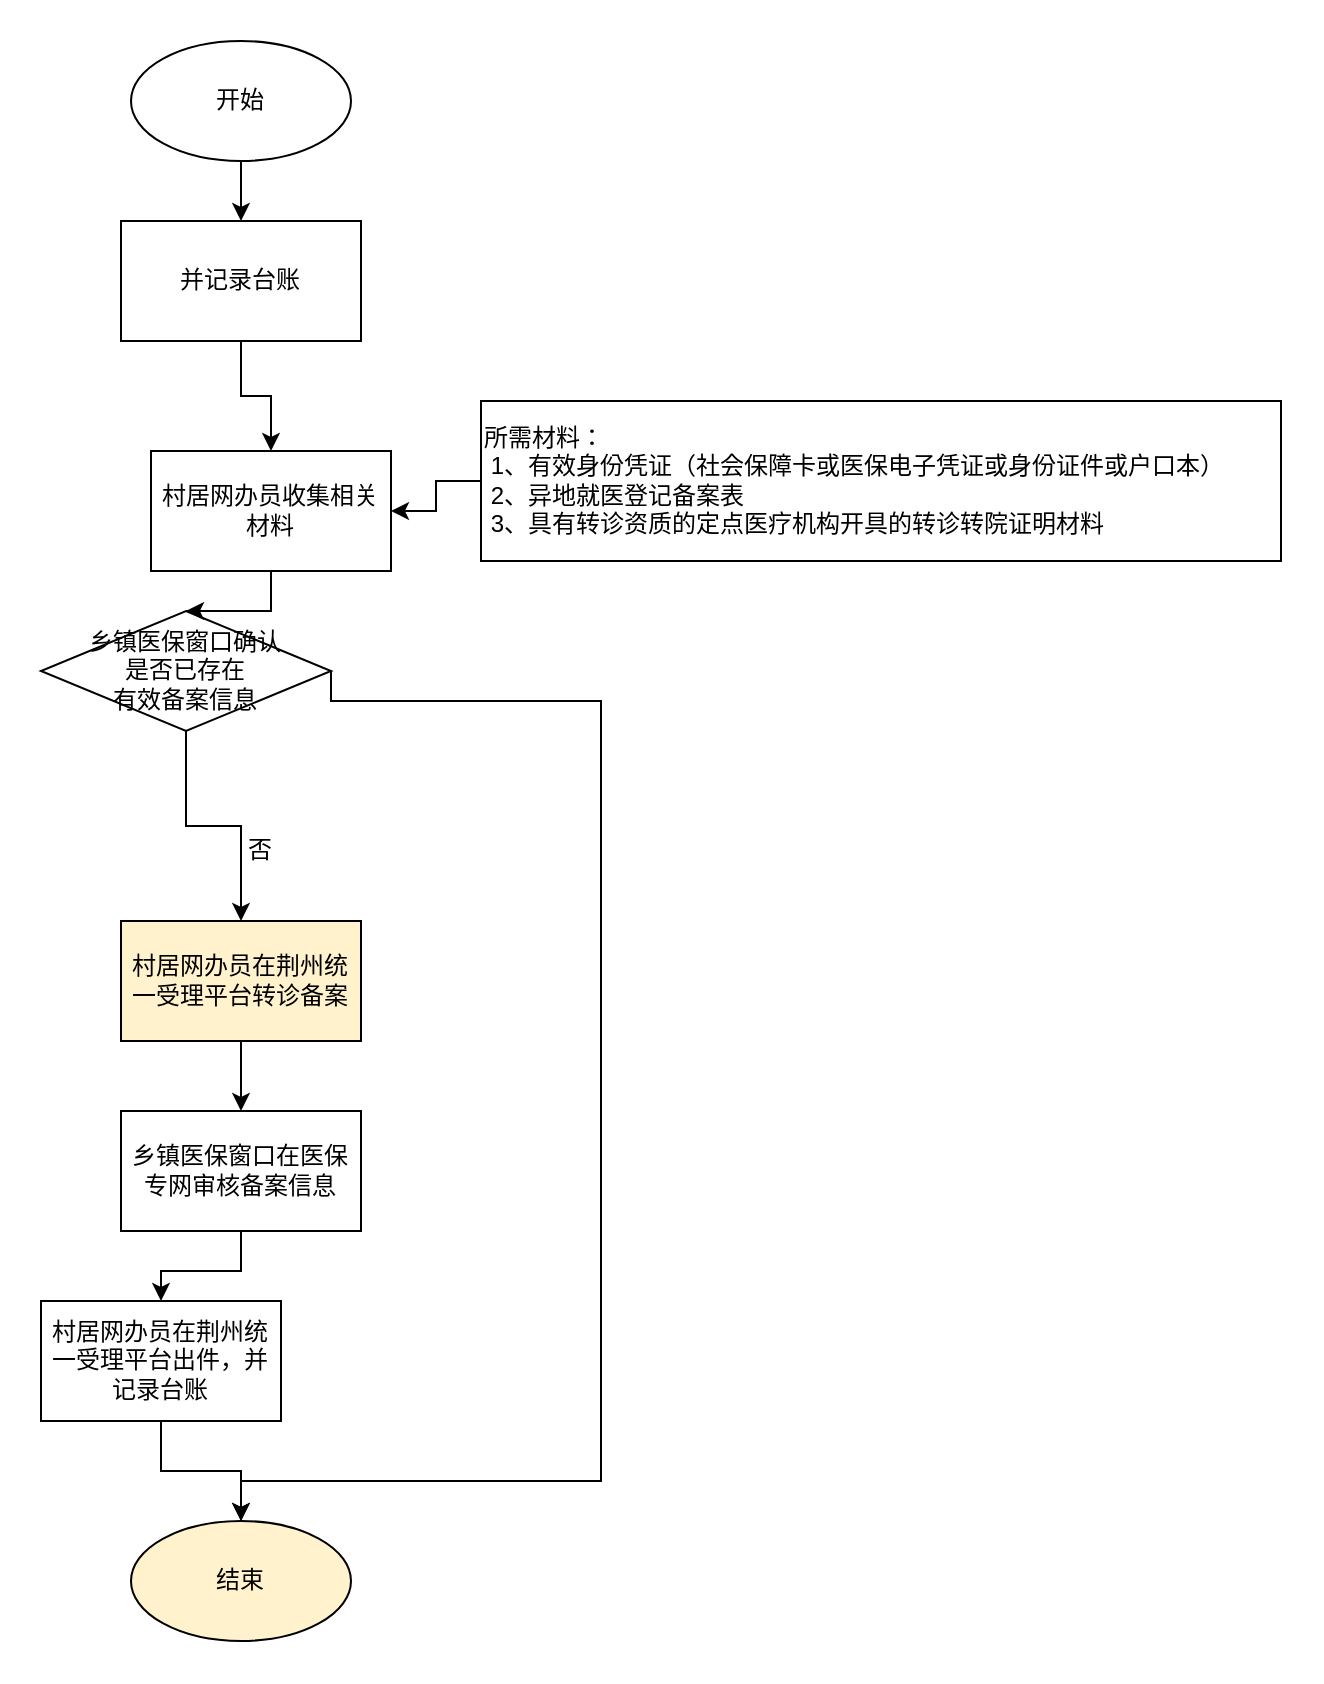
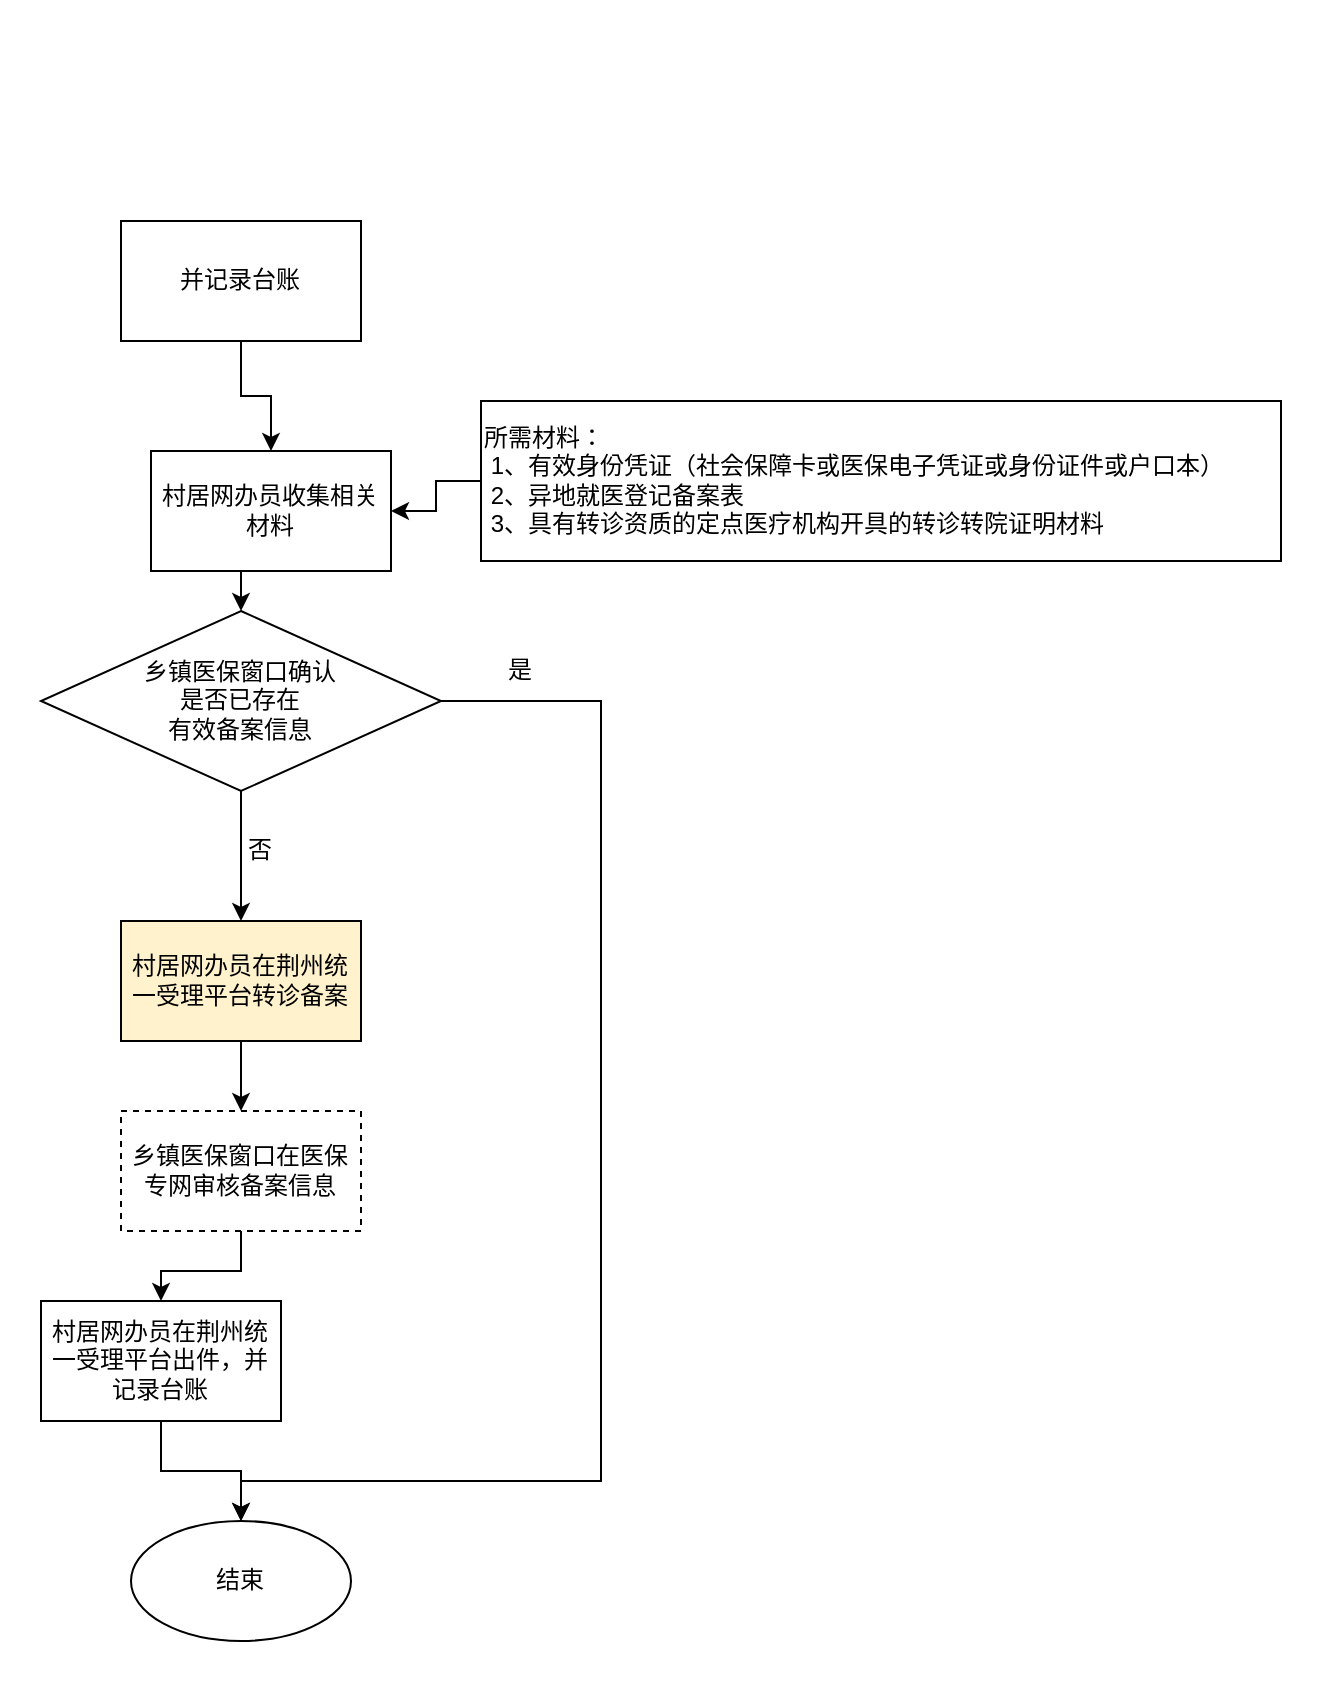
node "开始": removed
edge "开始" -> "并记录台账": removed
node "乡镇医保窗口确认 是否已存在 有效备案信息": size 290x120 -> 400x180
node "是": added
node "乡镇医保窗口在医保专网审核备案信息": style solid -> dashed
node "结束": fillcolor #fff2cc -> #ffffff
